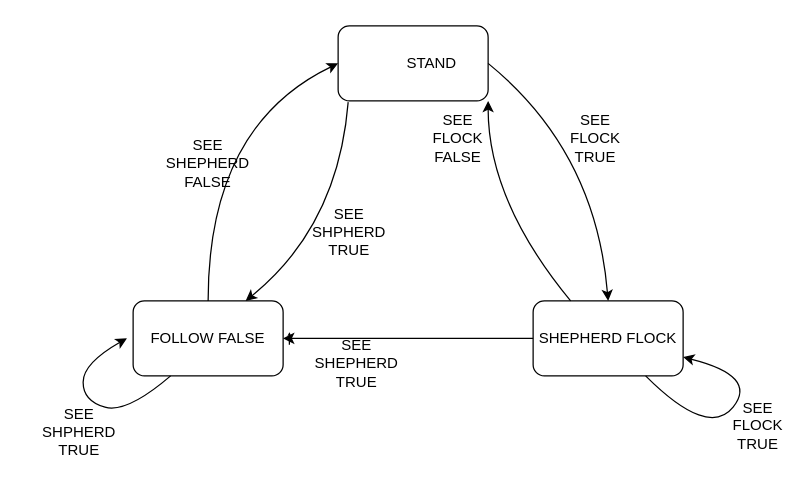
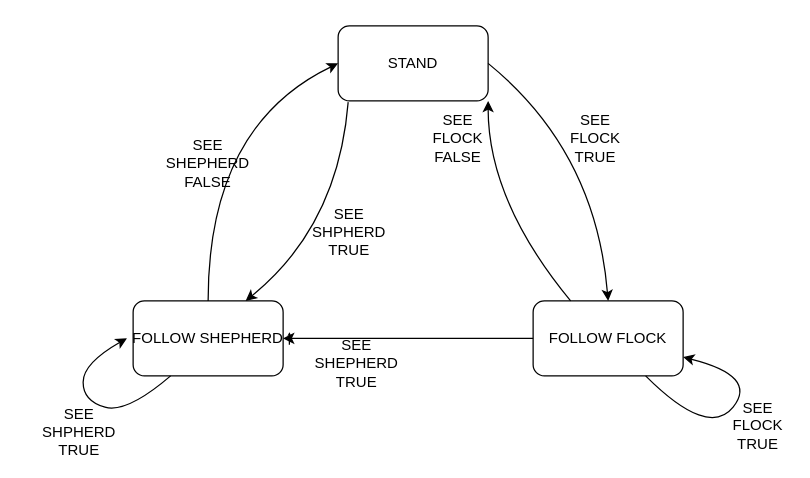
node "STAND": moved (432, 63) -> (413, 63)
node "FOLLOW FALSE": label "FOLLOW FALSE" -> "FOLLOW SHEPHERD"
node "SHEPHERD FLOCK": label "SHEPHERD FLOCK" -> "FOLLOW FLOCK"
